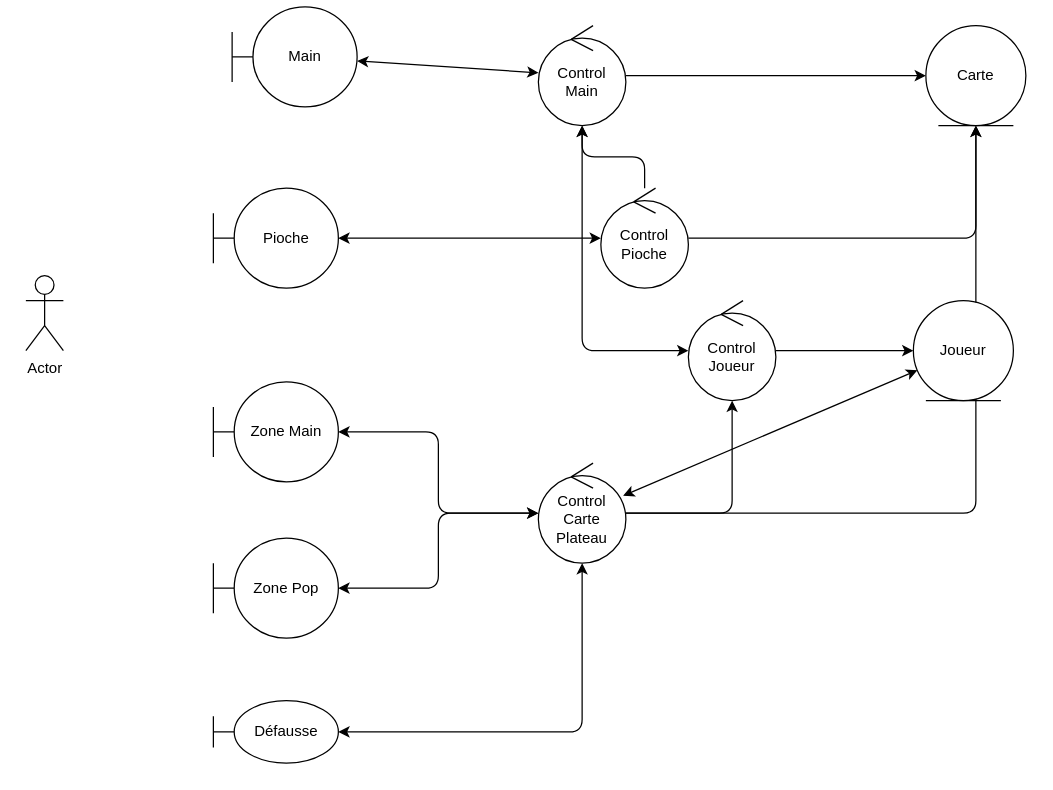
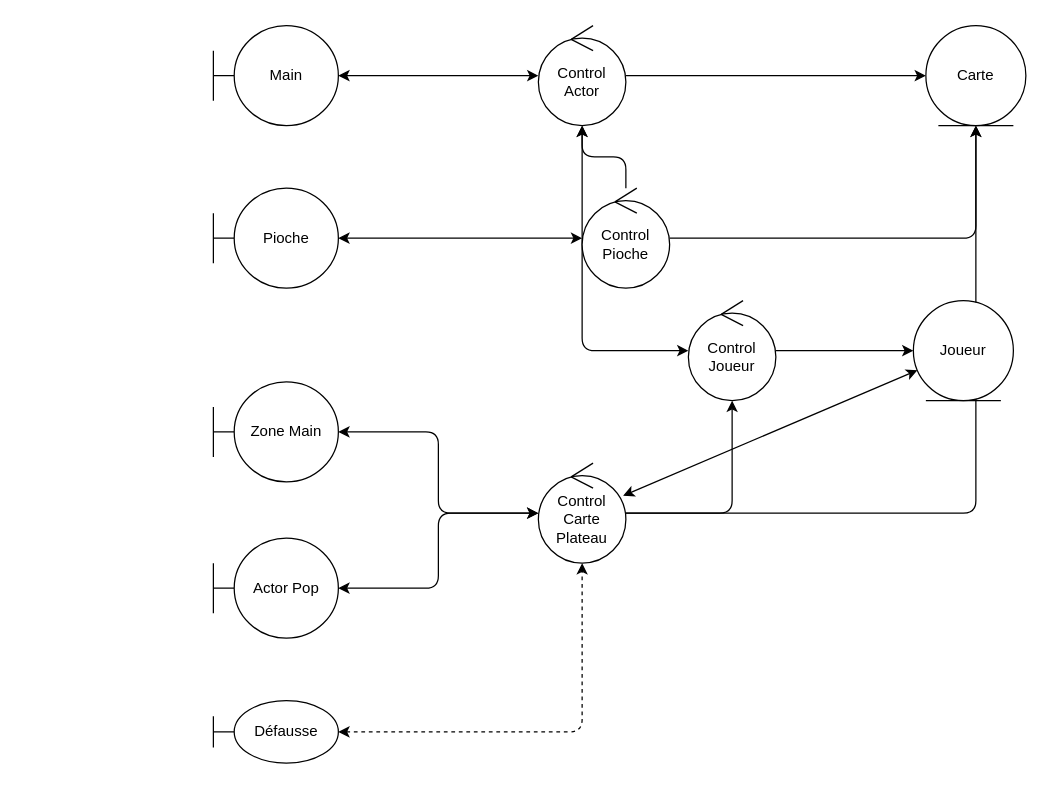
node "Main": moved (294, 57) -> (276, 76)
node "Control Main": label "Control Main" -> "Control Actor"
node "Control Pioche": moved (644, 238) -> (626, 238)
node "Actor": removed
node "Zone Pop": label "Zone Pop" -> "Actor Pop"
edge "Control Carte Plateau" -- "Défausse": style solid -> dashed
